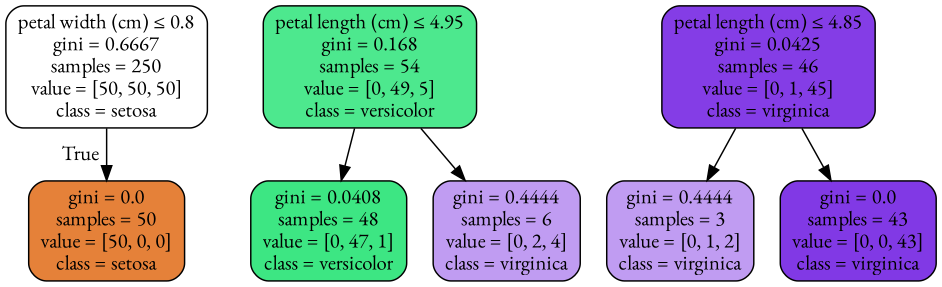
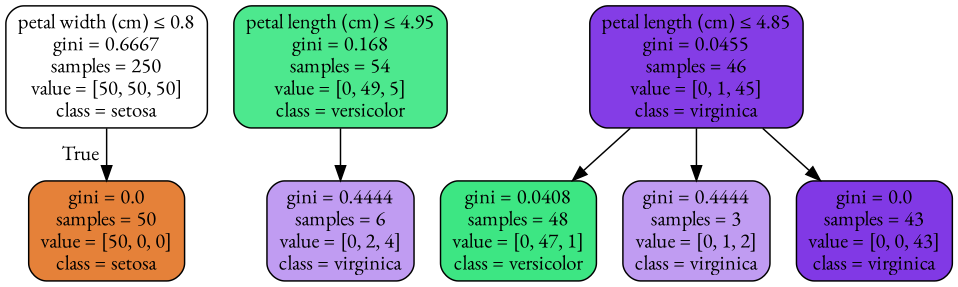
node "petal length (cm) ≤ 4.85": text "gini = 0.0425" -> "gini = 0.0455"
edge "petal length (cm) ≤ 4.95" -> "gini = 0.0408": now "petal length (cm) ≤ 4.85" -> "gini = 0.0408"
